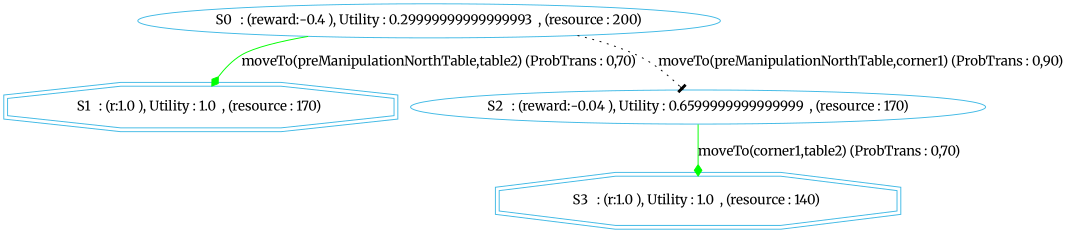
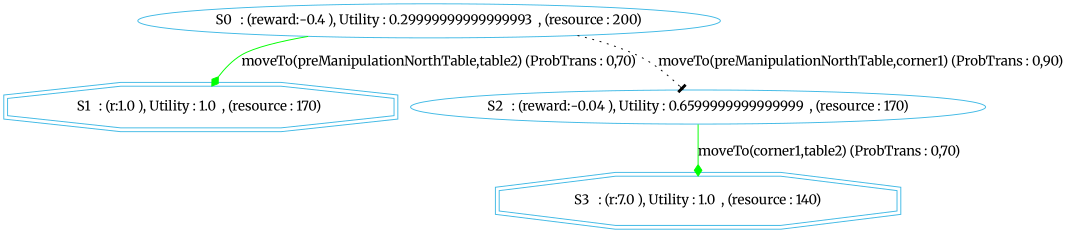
node "S3   : (r:1.0 ), Utility : 1.0  , (resource : 140)": label "S3   : (r:1.0 ), Utility : 1.0  , (resource : 140)" -> "S3   : (r:7.0 ), Utility : 1.0  , (resource : 140)"
